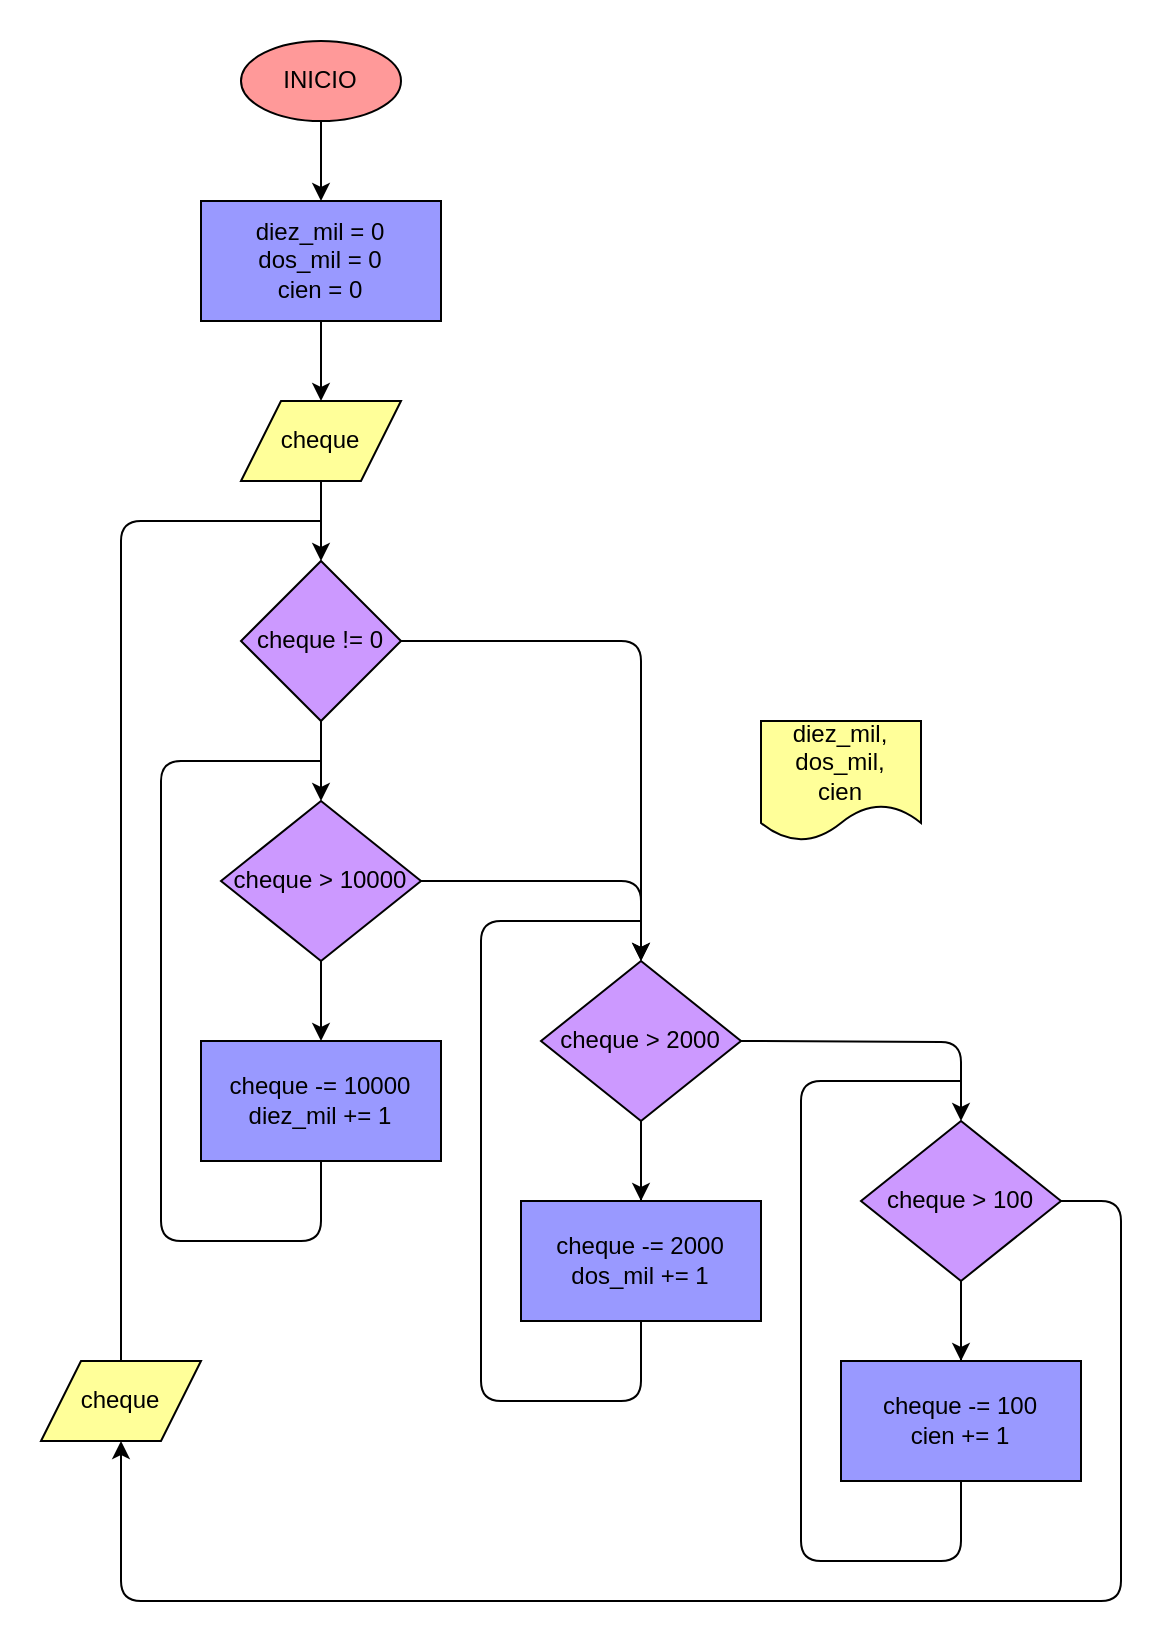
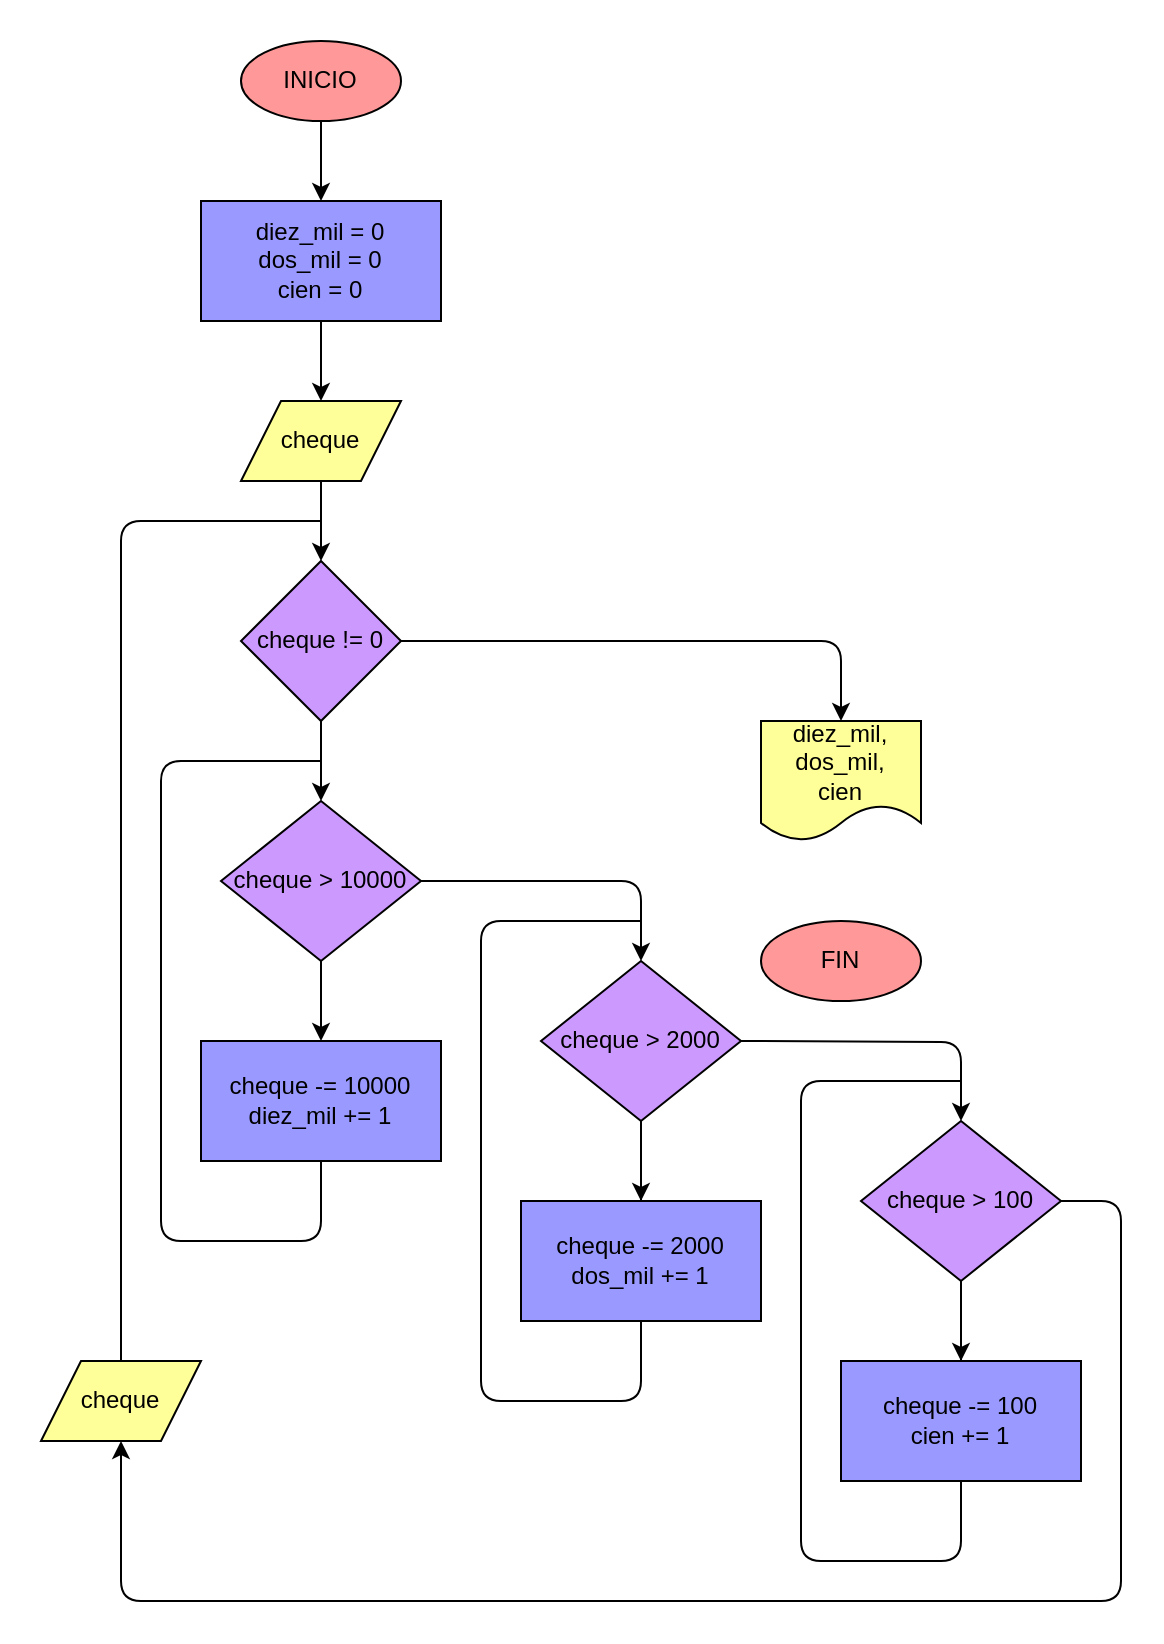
edge "cheque != 0" -> "cheque > 2000": now "cheque != 0" -> "diez_mil, dos_mil, cien"
node "FIN": added
